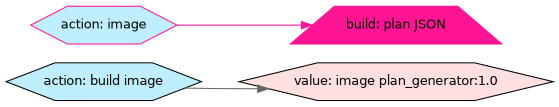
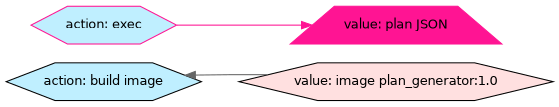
node "action: image": label "action: image" -> "action: exec"
node "build: plan JSON": label "build: plan JSON" -> "value: plan JSON"
edge "action: build image" -> "value: image plan_generator:1.0": reversed
